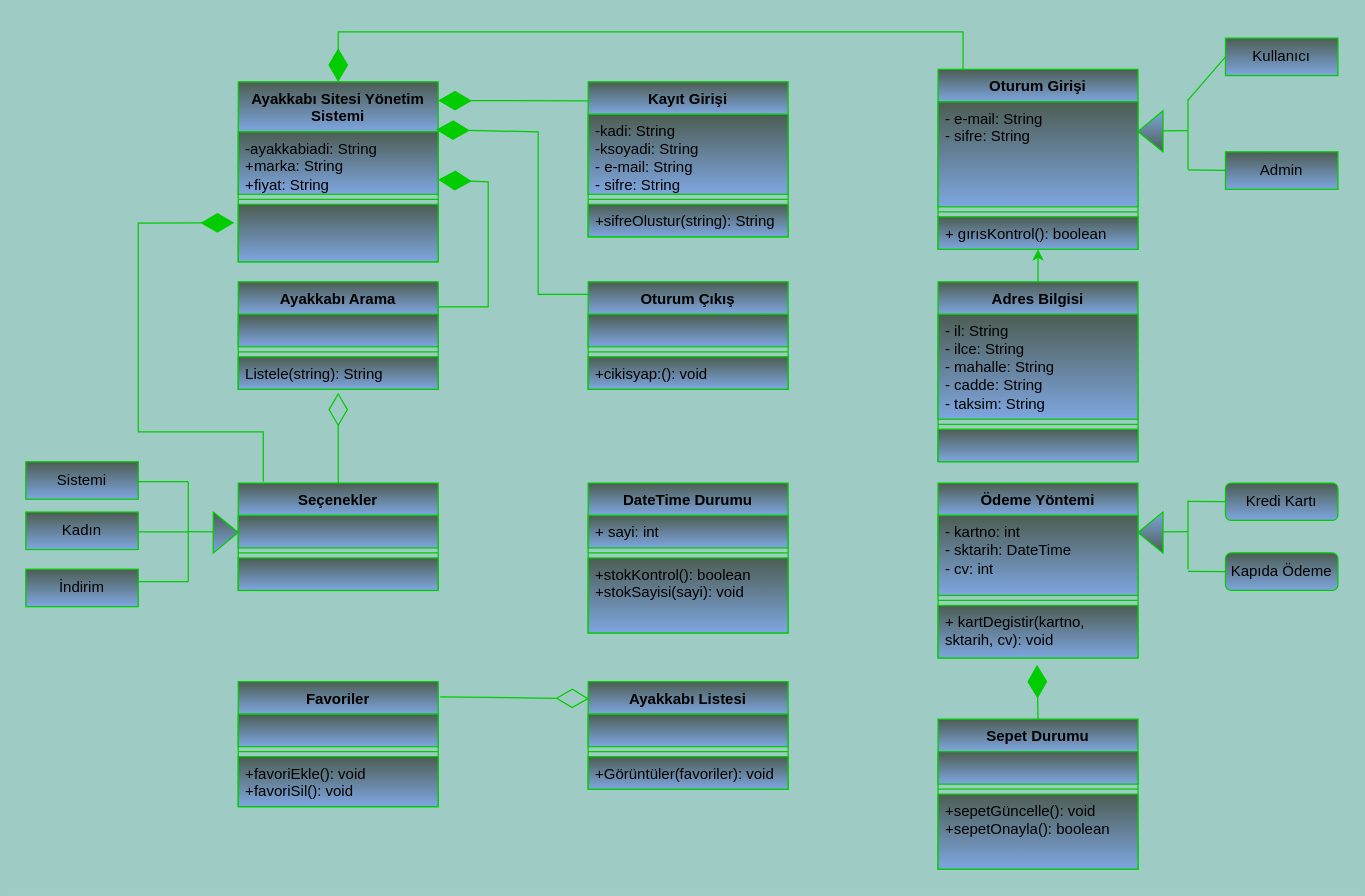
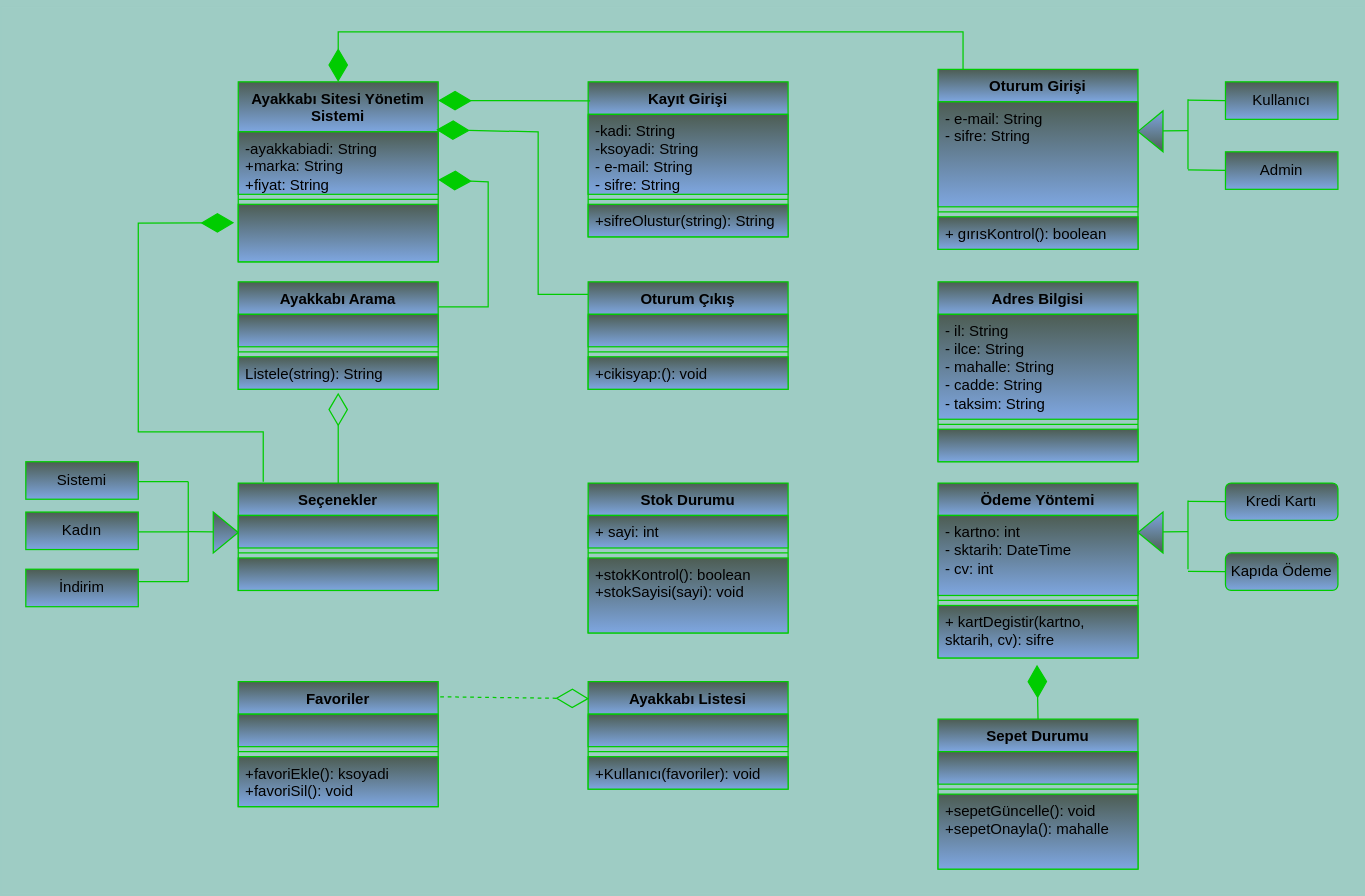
node "Kullanıcı": moved (1282, 57) -> (1282, 101)
edge "Adres Bilgisi" -> "Oturum Girişi": removed
node "DateTime Durumu": label "DateTime Durumu" -> "Stok Durumu"
node "+ kartDegistir(kartno, sktarih, cv): void": label "+ kartDegistir(kartno, sktarih, cv): void" -> "+ kartDegistir(kartno, sktarih, cv): sifre"
edge "Favoriler" -> "Ayakkabı Listesi": style solid -> dashed
node "+favoriEkle(): void +favoriSil(): void": label "+favoriEkle(): void +favoriSil(): void" -> "+favoriEkle(): ksoyadi +favoriSil(): void"
node "+Görüntüler(favoriler): void": label "+Görüntüler(favoriler): void" -> "+Kullanıcı(favoriler): void"
node "+sepetGüncelle(): void +sepetOnayla(): boolean": label "+sepetGüncelle(): void +sepetOnayla(): boolean" -> "+sepetGüncelle(): void +sepetOnayla(): mahalle"
